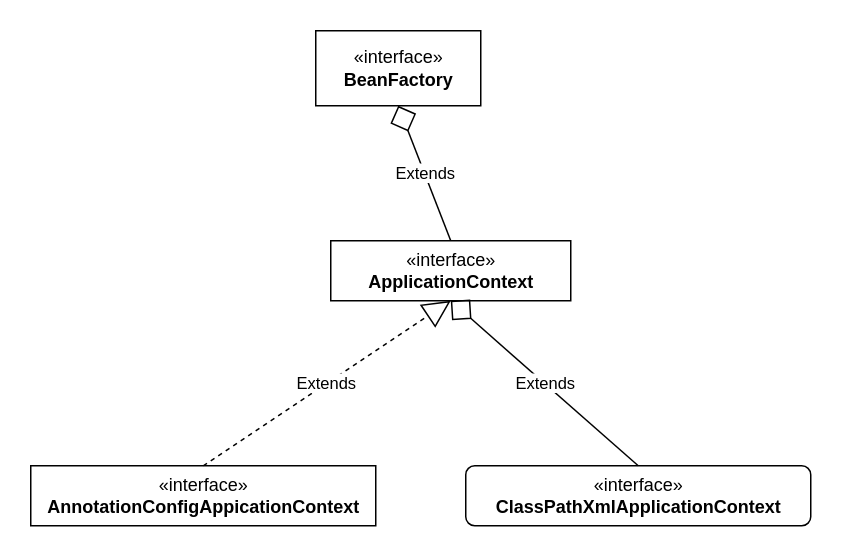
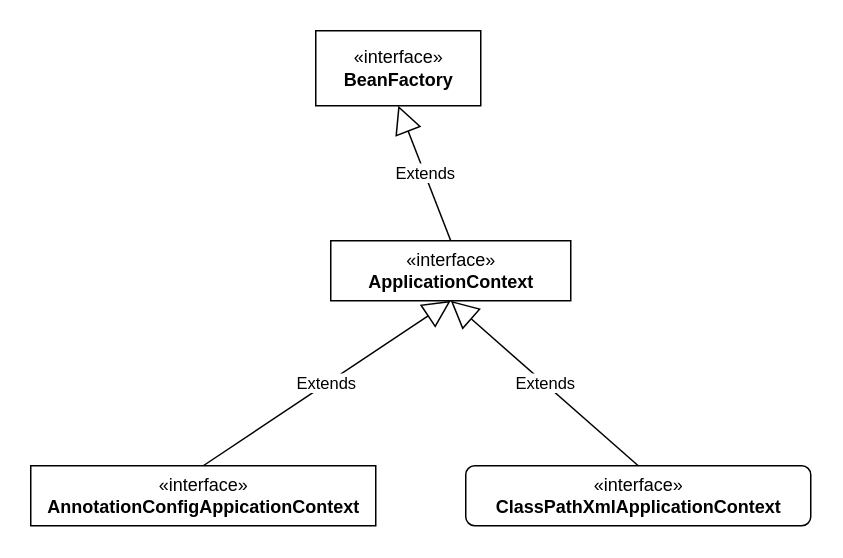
edge "«interface» ApplicationContext" -> "«interface» BeanFactory": arrowhead diamond -> block
edge "«interface» ClassPathXmlApplicationContext" -> "«interface» ApplicationContext": arrowhead diamond -> block
edge "«interface» AnnotationConfigAppicationContext" -> "«interface» ApplicationContext": style dashed -> solid
